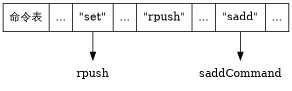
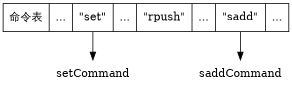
node "rpush": label "rpush" -> "setCommand"
